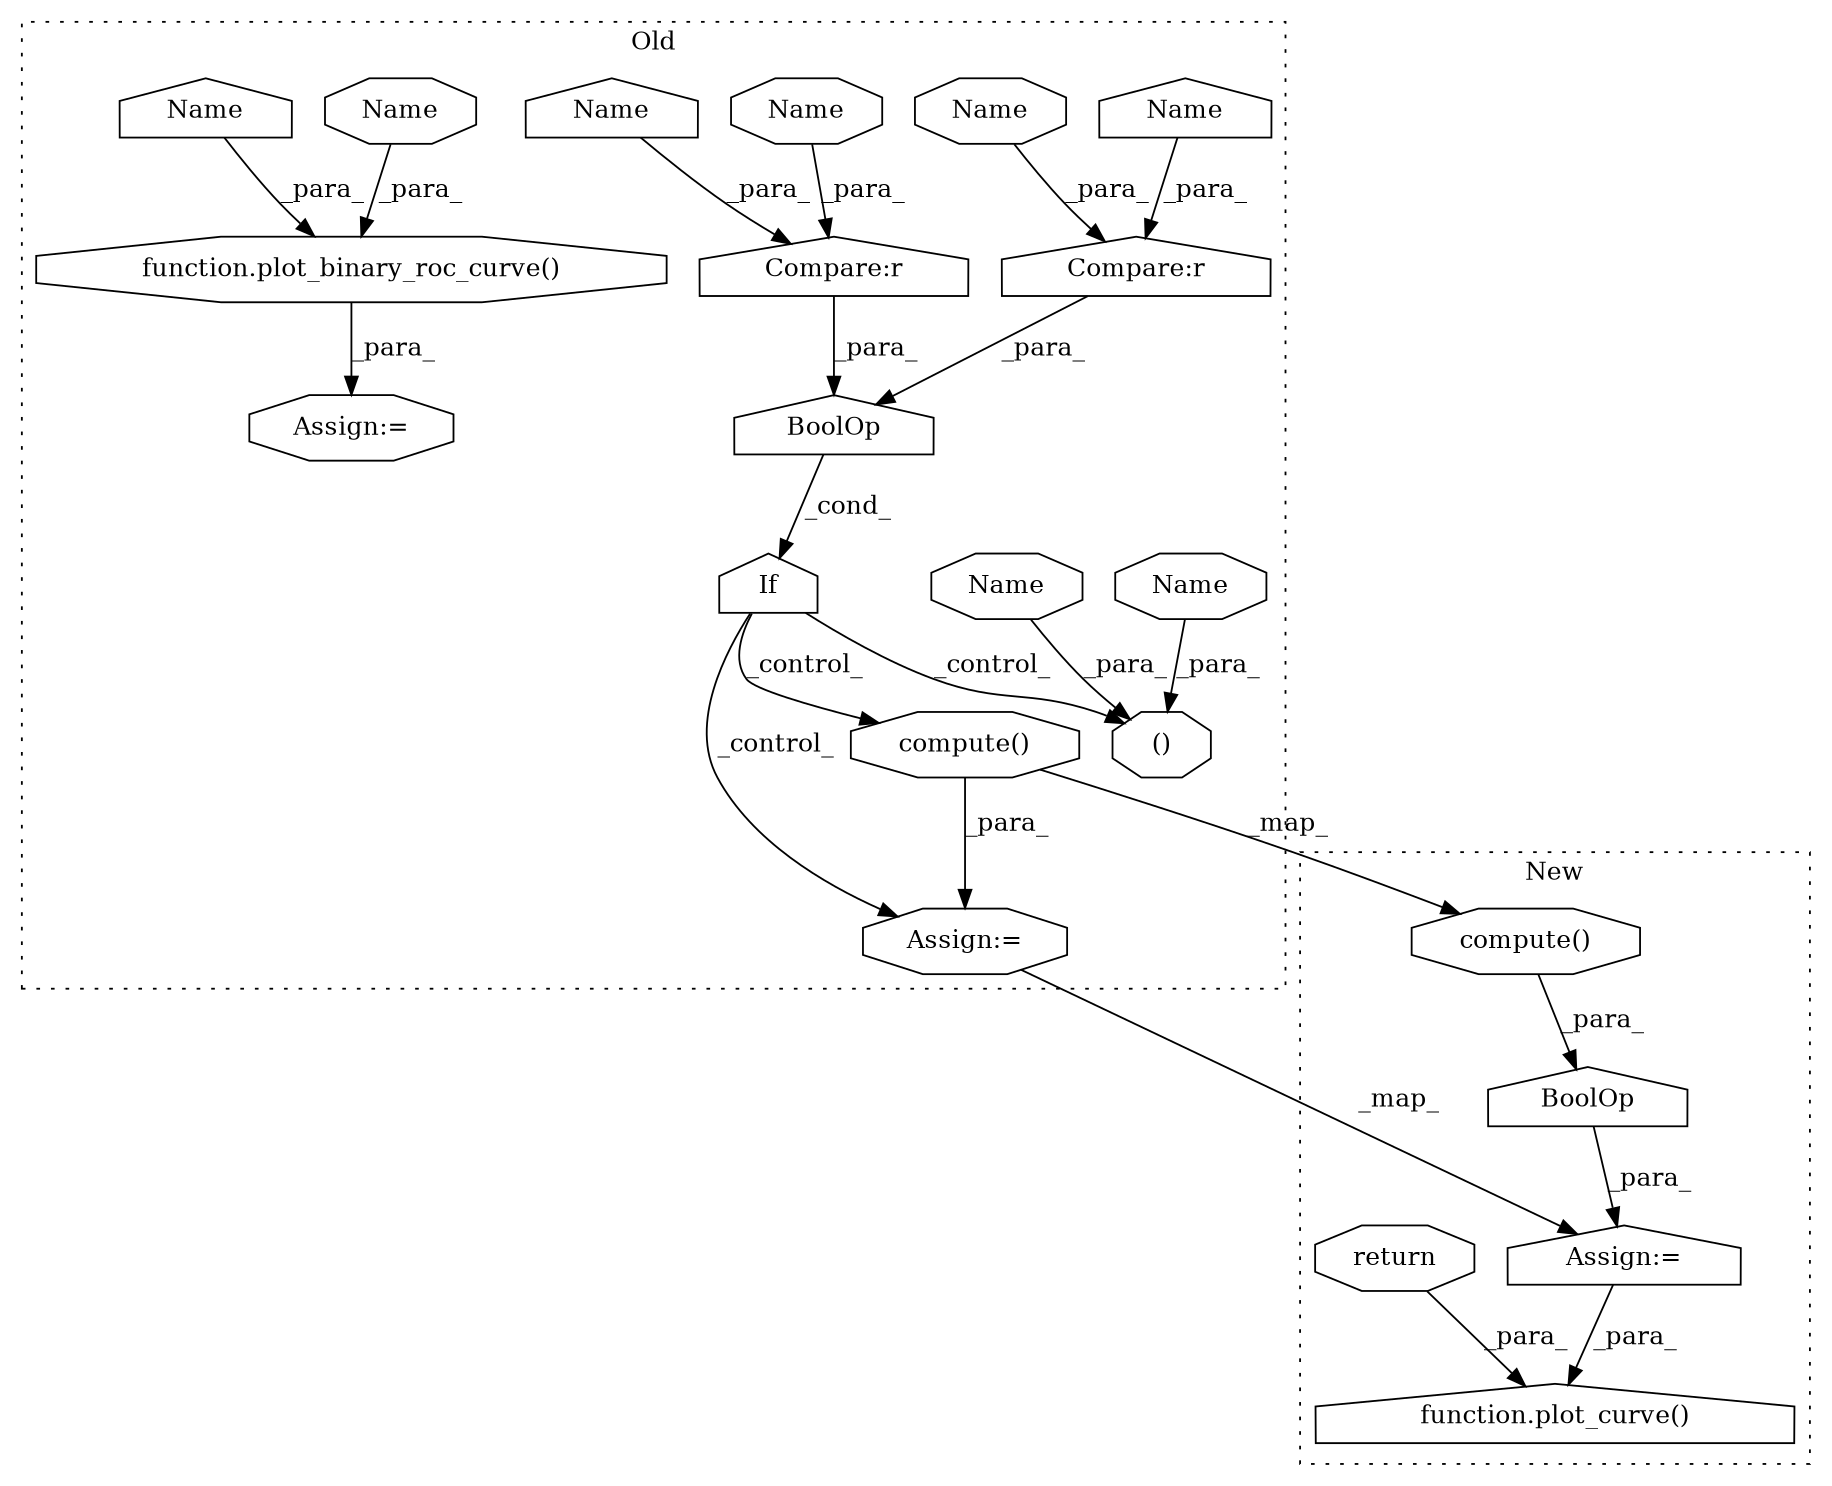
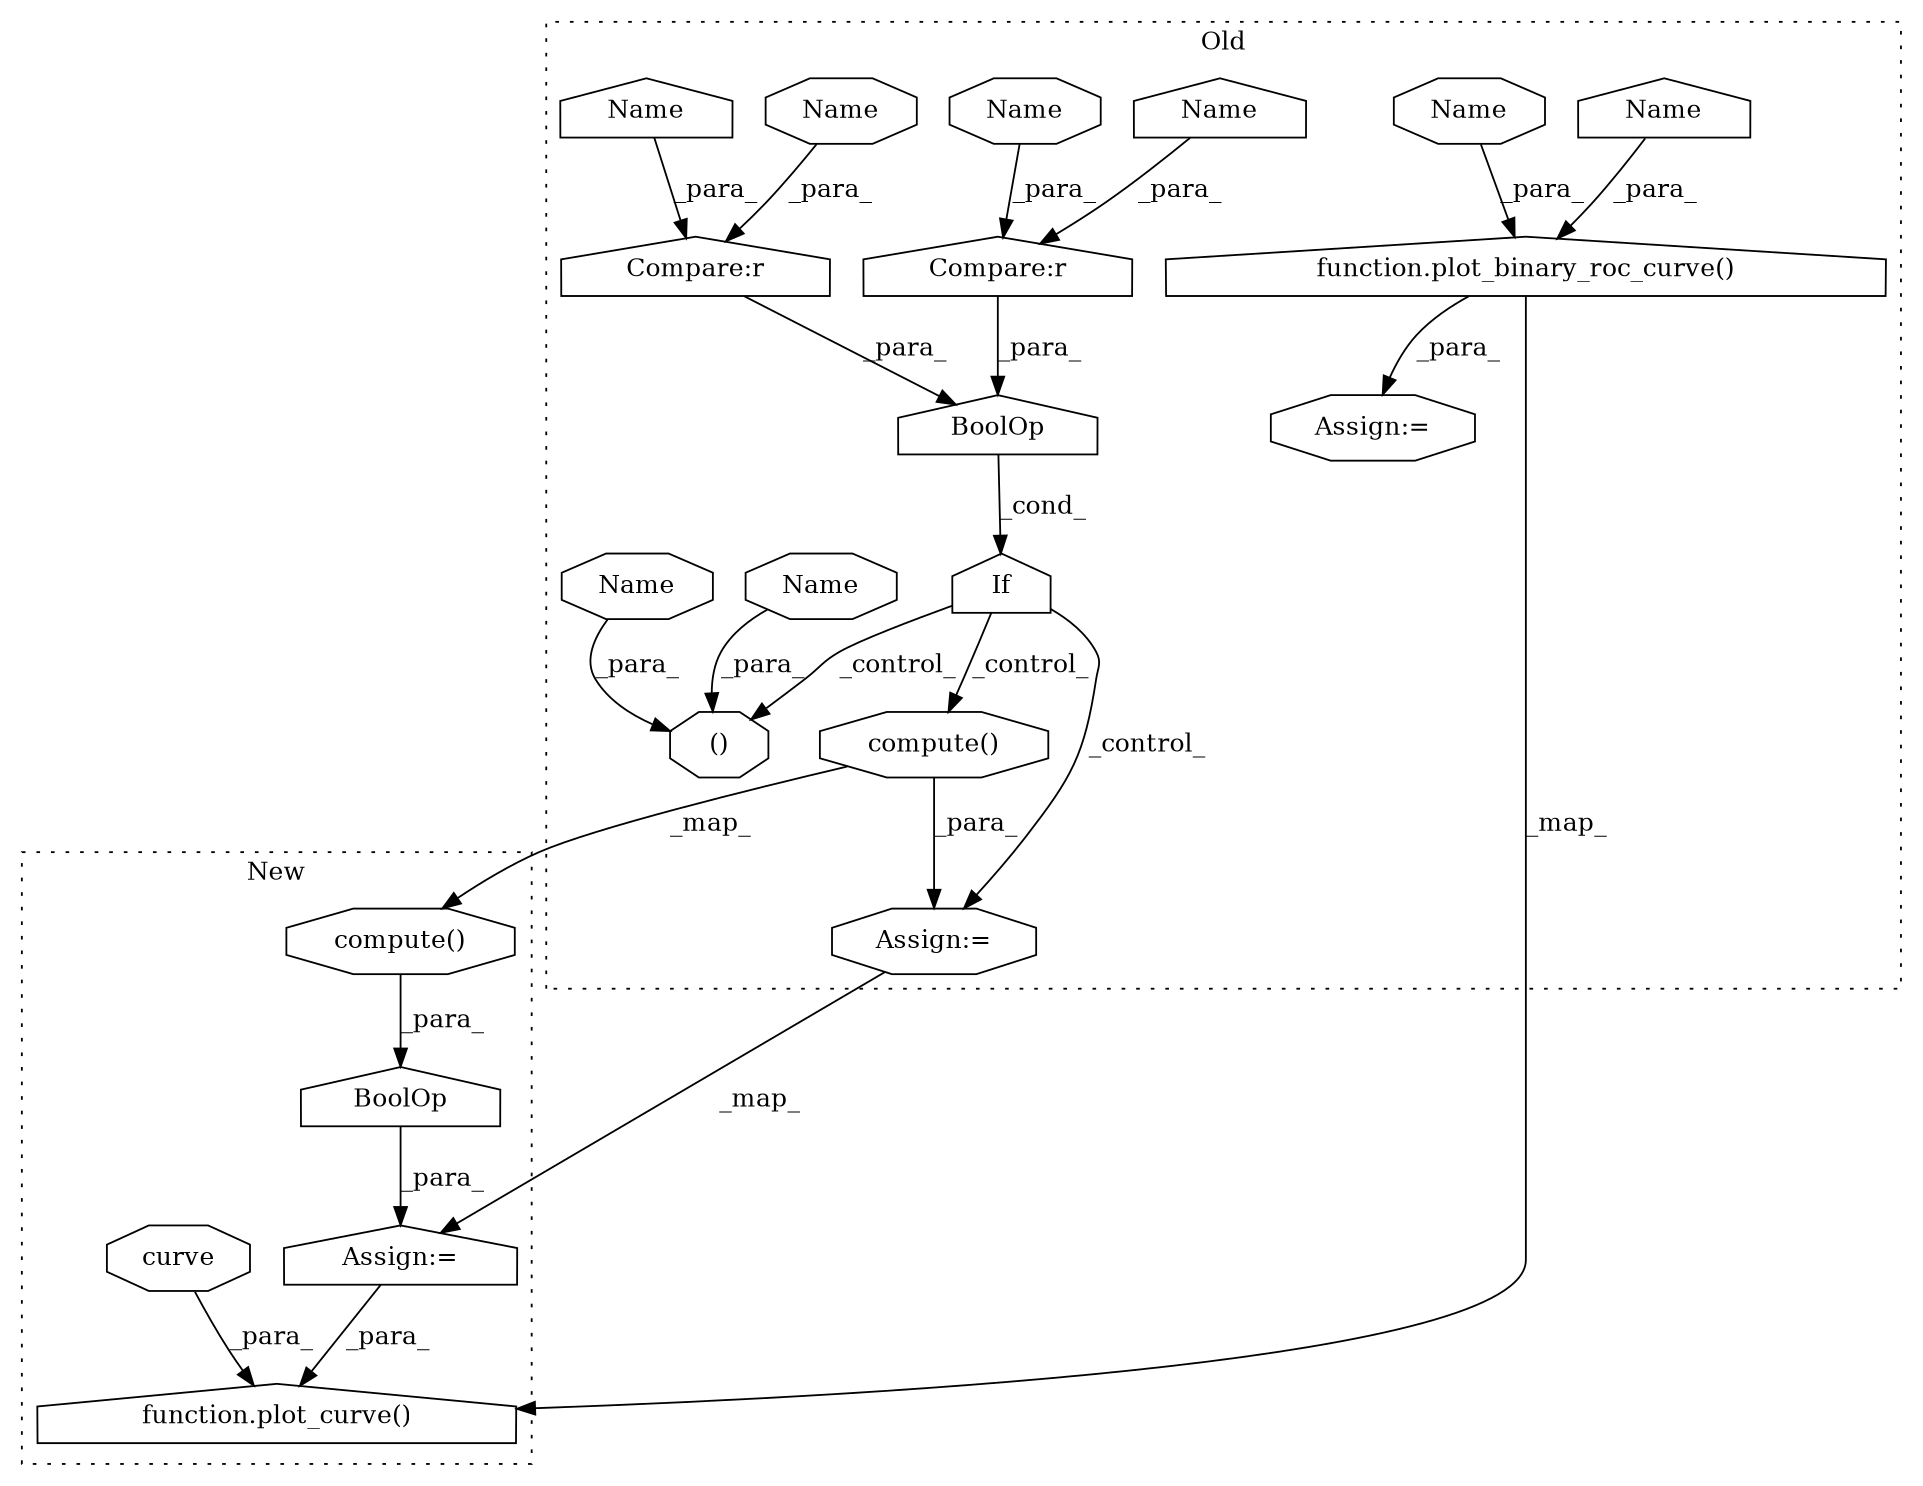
node "function.plot_binary_roc_curve()": shape octagon -> house
node "return": label "return" -> "curve"
edge "function.plot_binary_roc_curve()" -> "function.plot_curve()": added, label "_map_"
